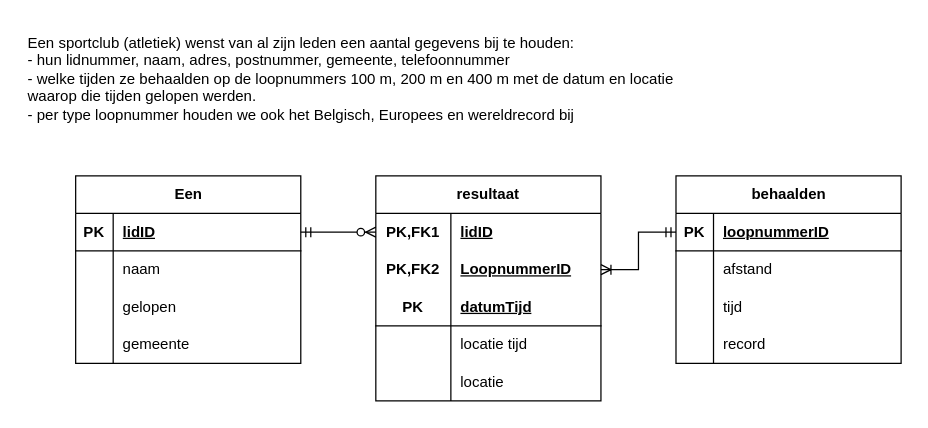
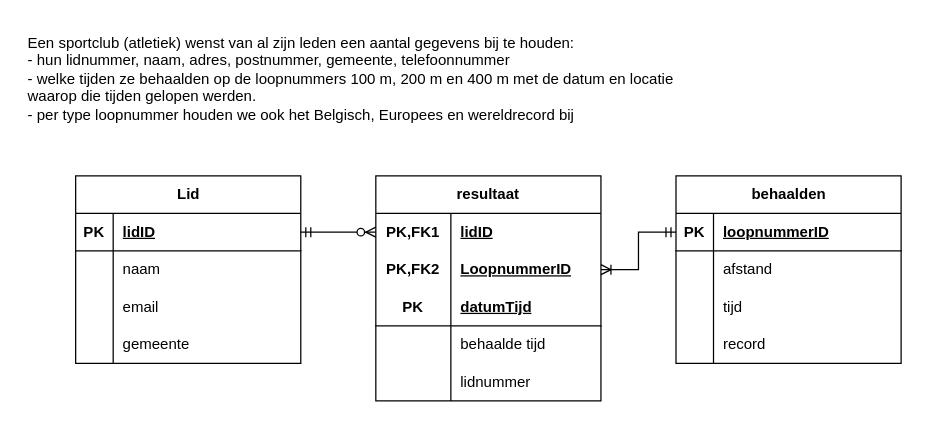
node "Een": label "Een" -> "Lid"
node "gelopen": label "gelopen" -> "email"
node "locatie tijd": label "locatie tijd" -> "behaalde tijd"
node "locatie": label "locatie" -> "lidnummer"
